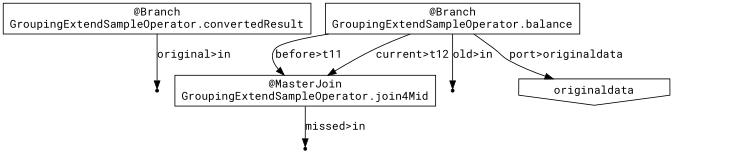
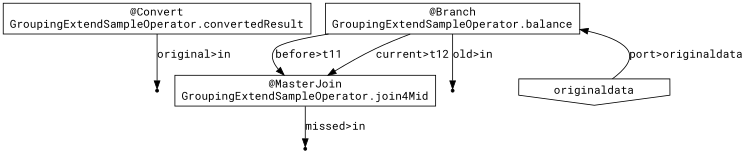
node "@Branch GroupingExtendSampleOperator.convertedResult": label "@Branch GroupingExtendSampleOperator.convertedResult" -> "@Convert GroupingExtendSampleOperator.convertedResult"
edge "@Branch GroupingExtendSampleOperator.balance" -> "originaldata": reversed
